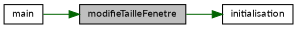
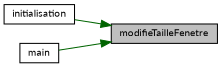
edge "modifieTailleFenetre" -> "initialisation": reversed
